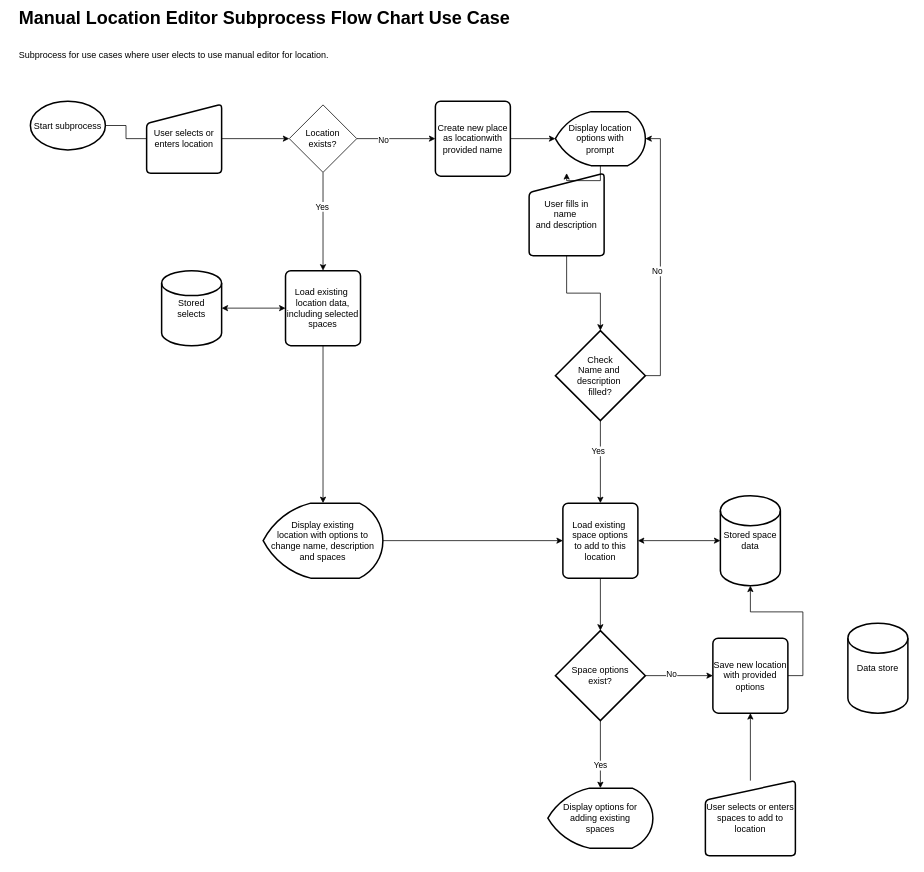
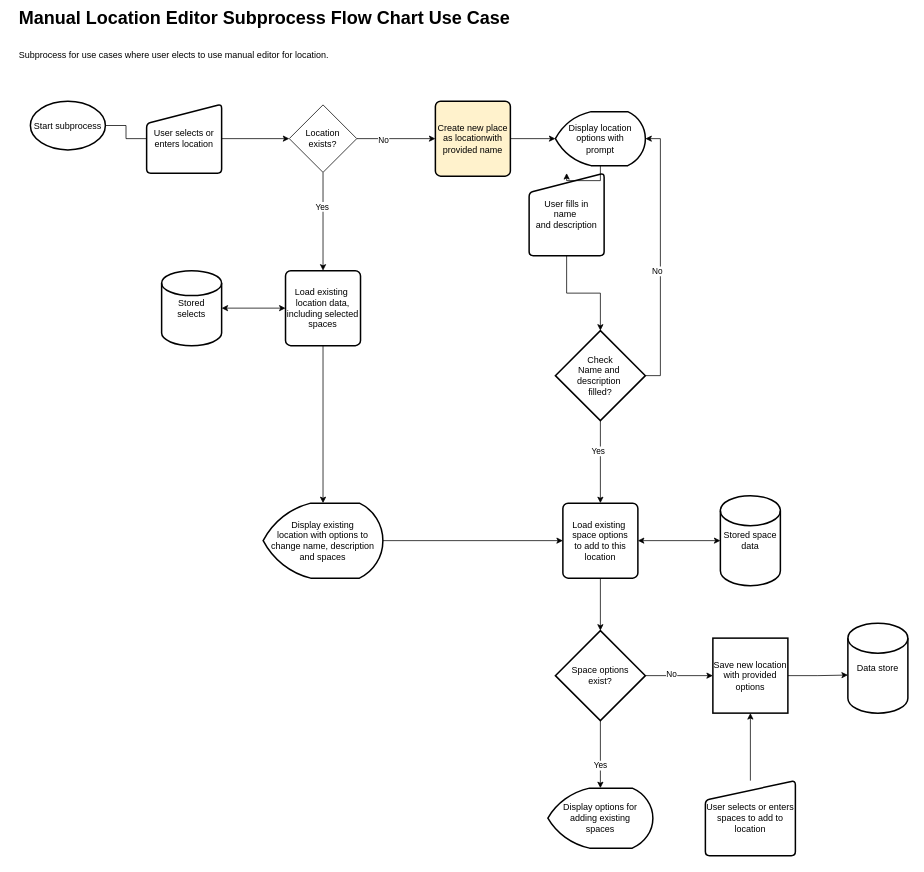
node "Create new place as locationwith provided name": fillcolor #ffffff -> #fff2cc
edge "Save new location with provided options" -> "Stored space data": now "Save new location with provided options" -> "Data store"
node "Save new location with provided options": shape rounded rectangle -> rectangle
